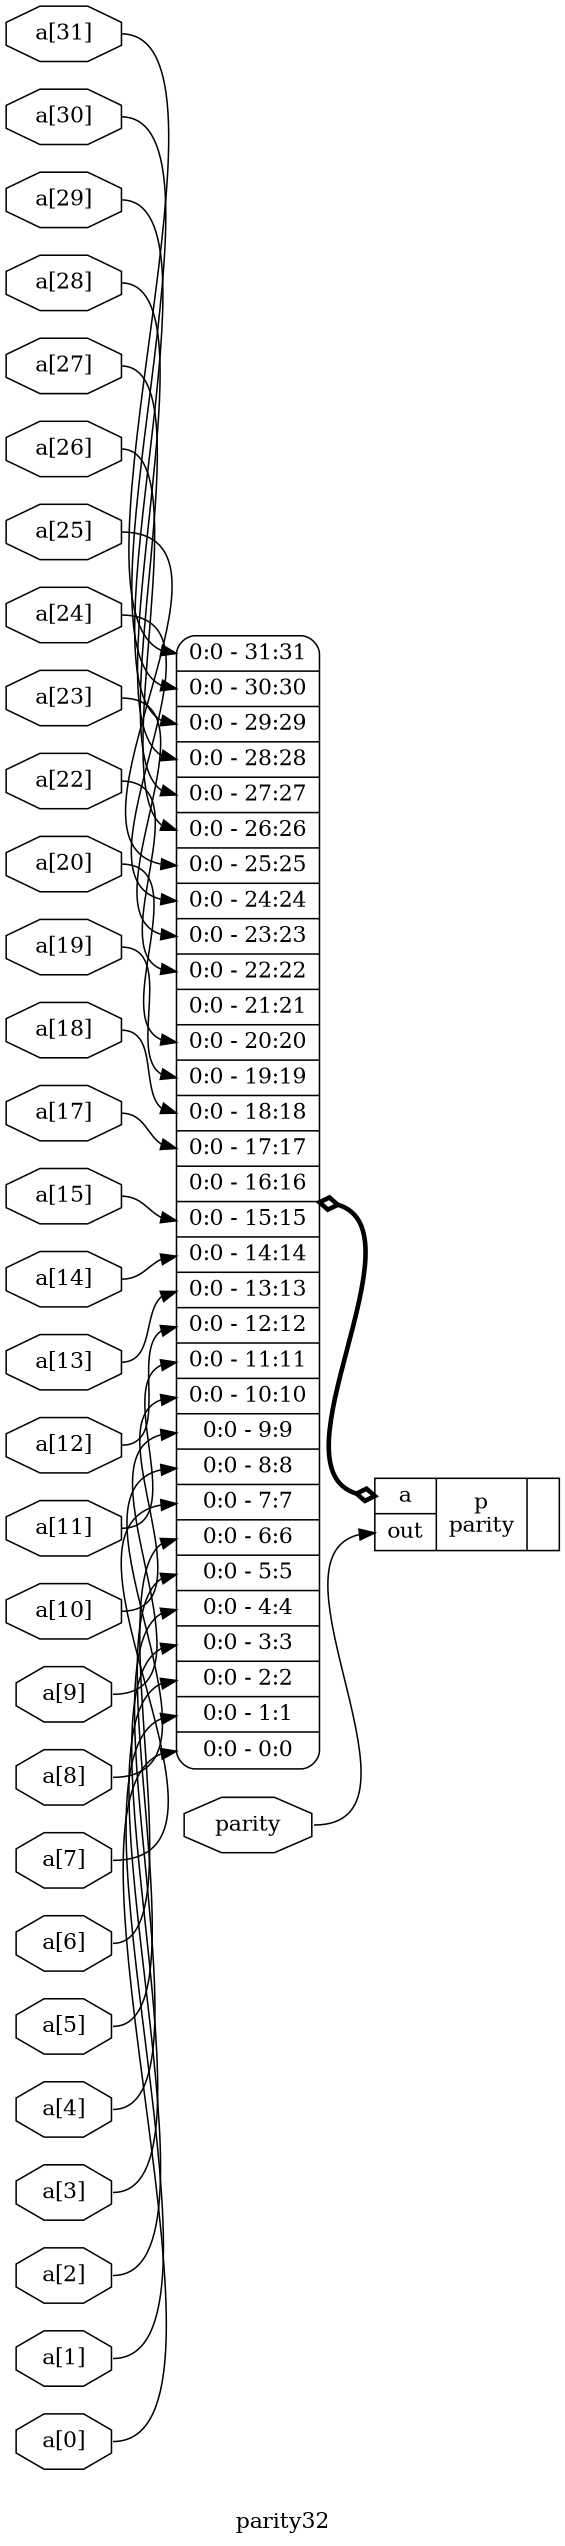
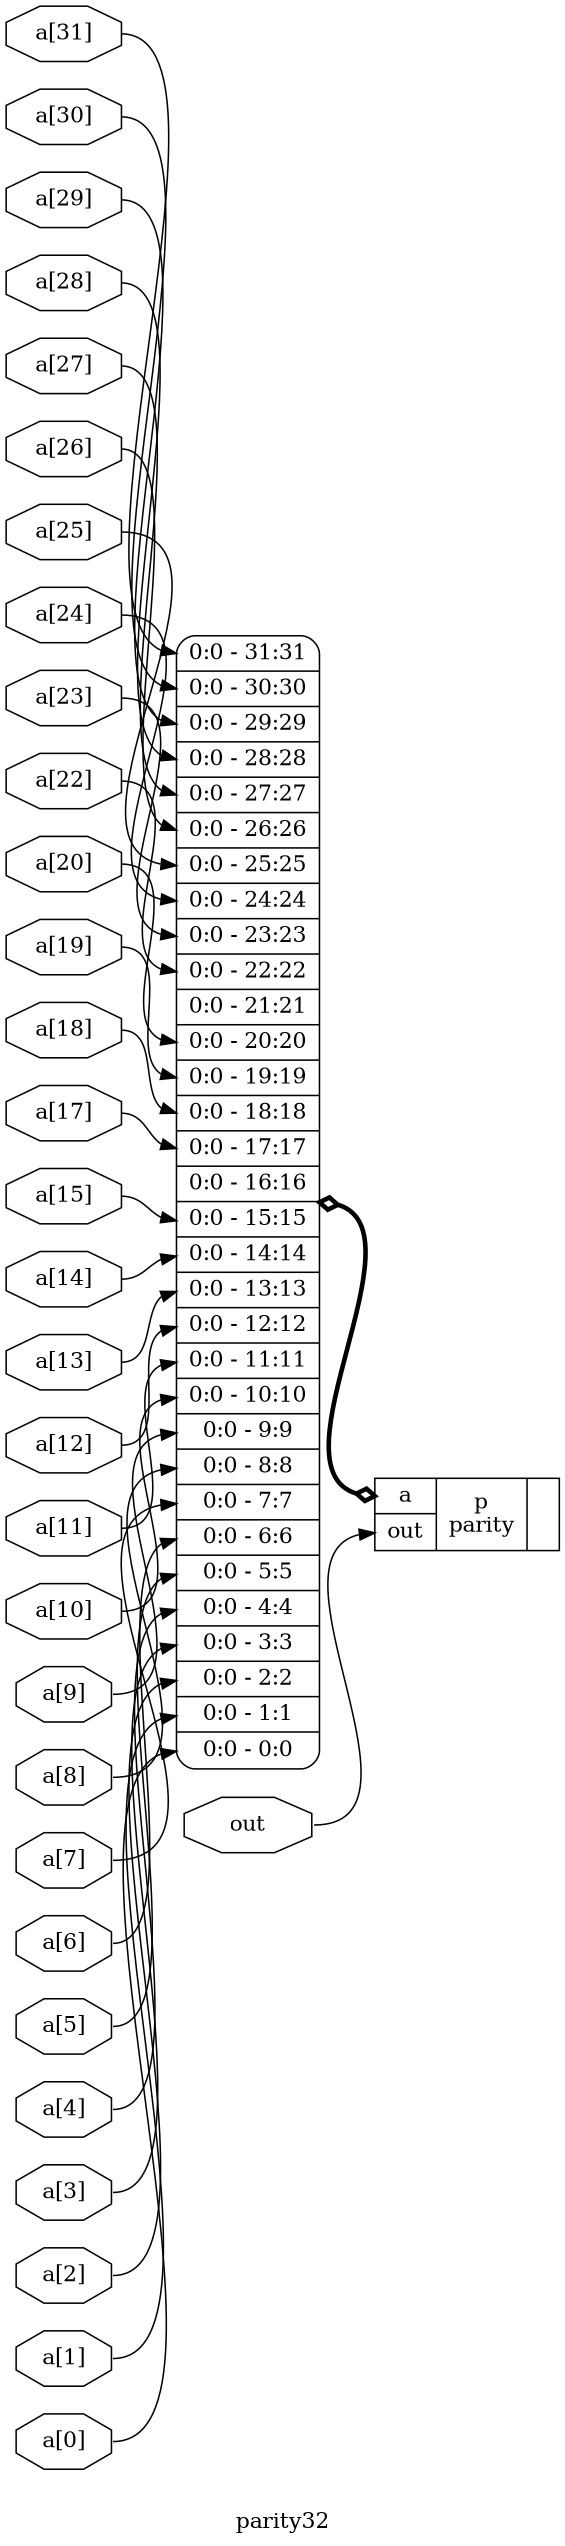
node "parity": label "parity" -> "out"
